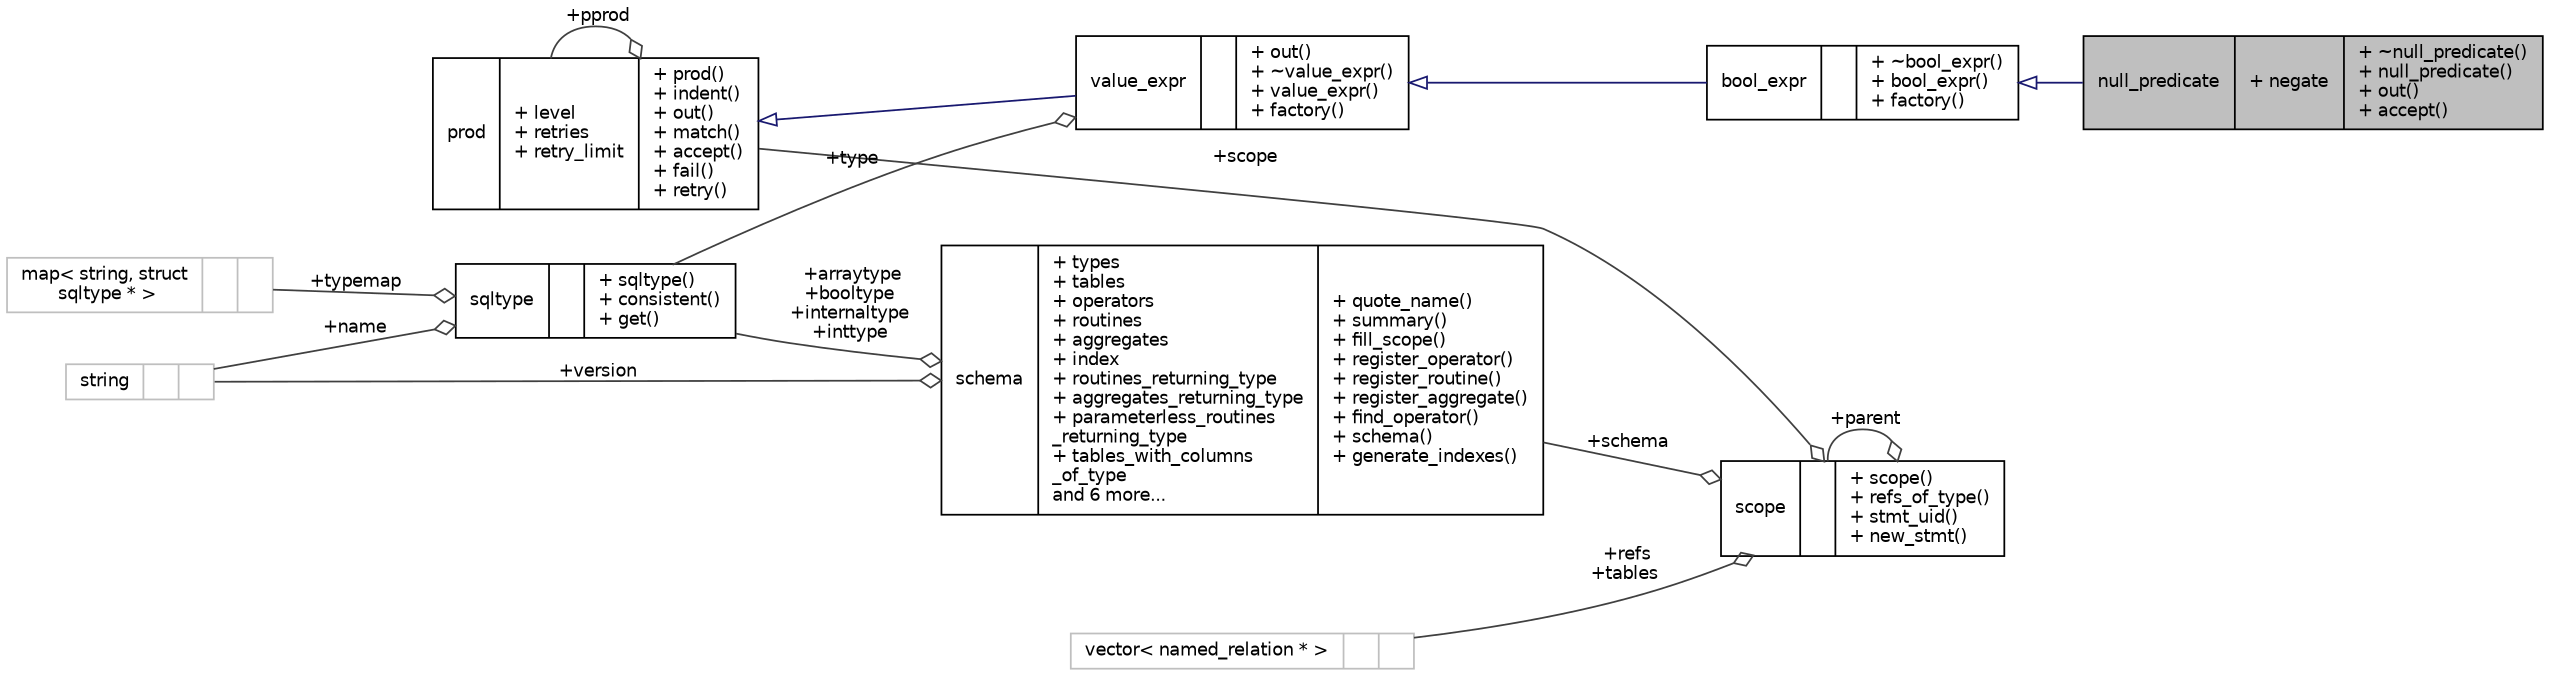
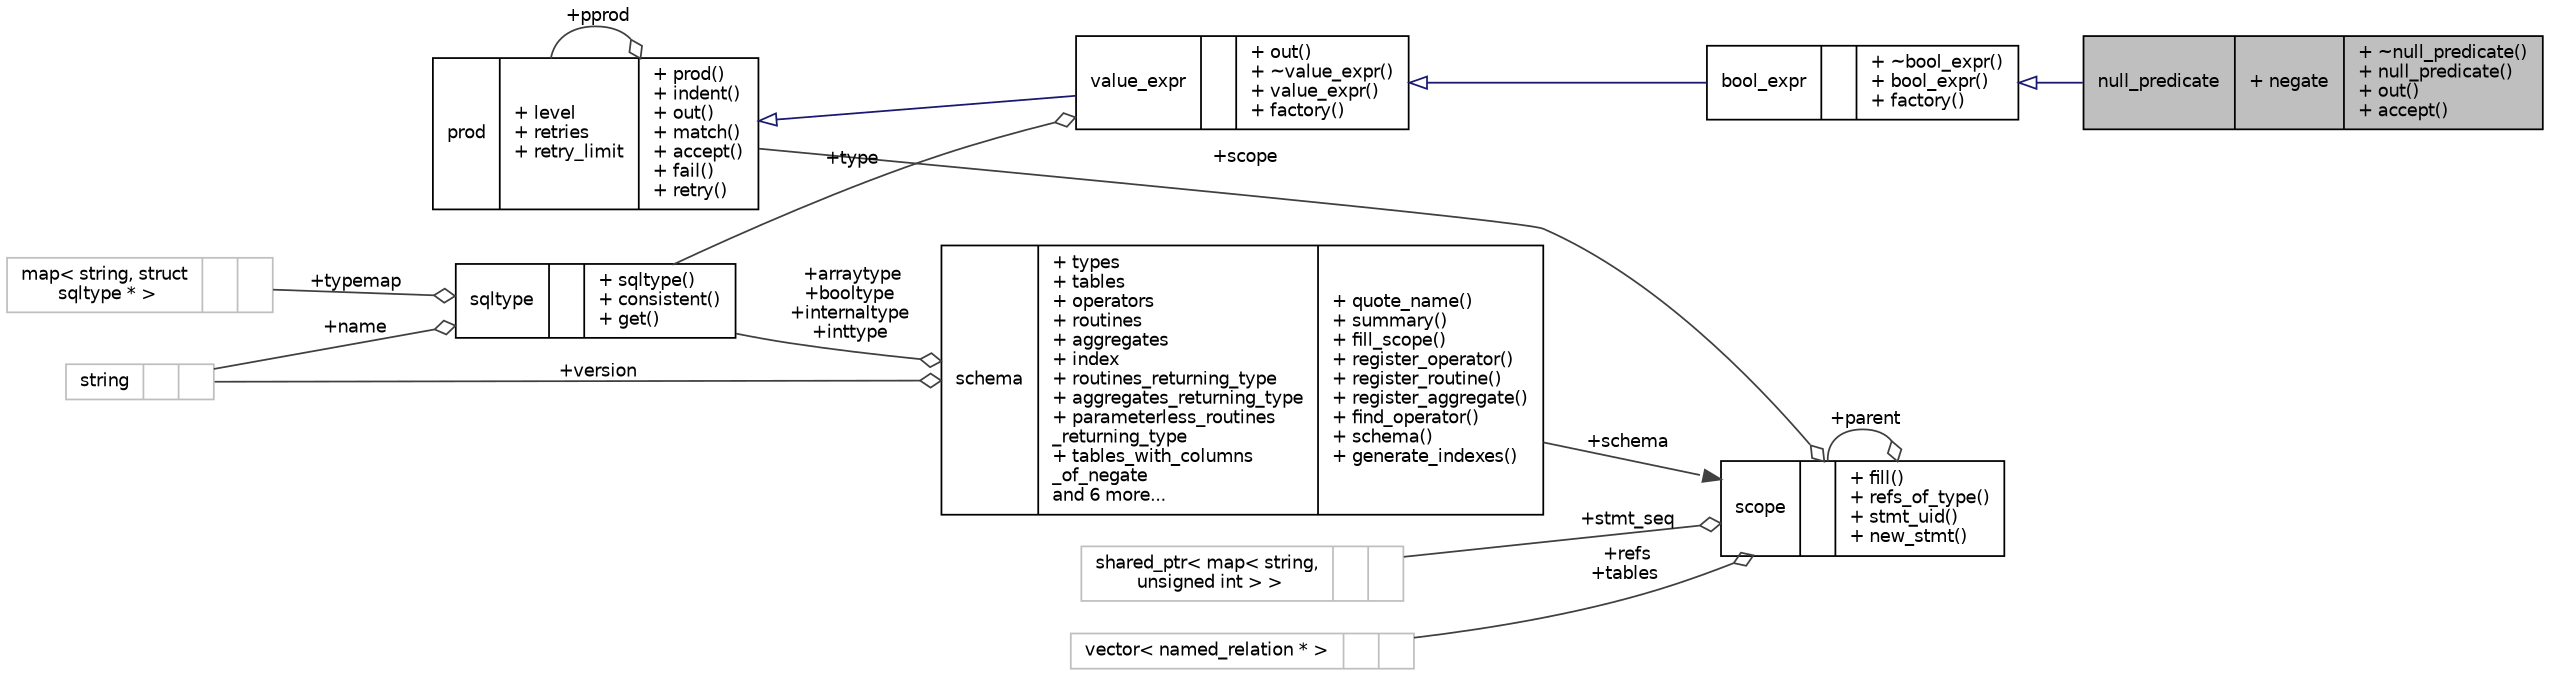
edge "schema" -> "scope": arrowhead odiamond -> normal
node "schema": text "_of_type" -> "_of_negate"
node "scope": text "+ scope()" -> "+ fill()"
node "shared_ptr< map< string,": added
